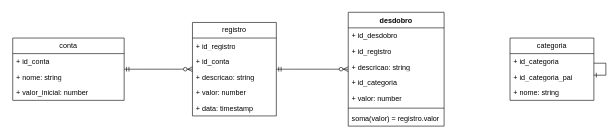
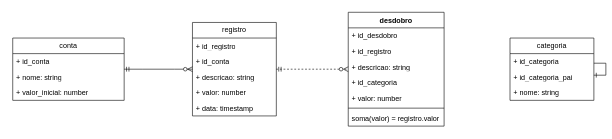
edge "registro" -- "desdobro": style solid -> dashed
